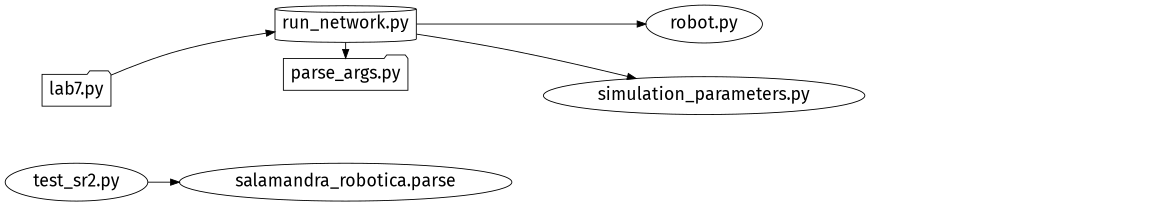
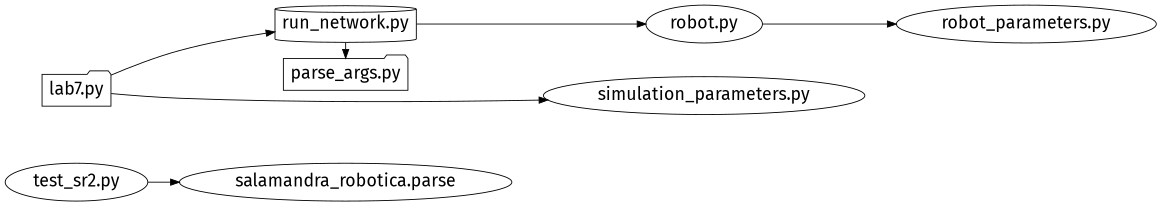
node "robot_parameters.py": added
edge "run_network.py" -> "simulation_parameters.py": now "lab7.py" -> "simulation_parameters.py"
